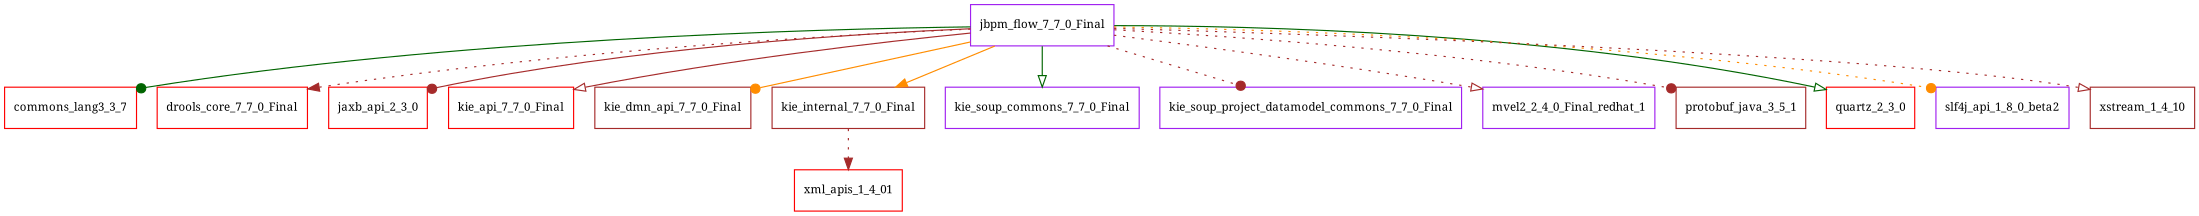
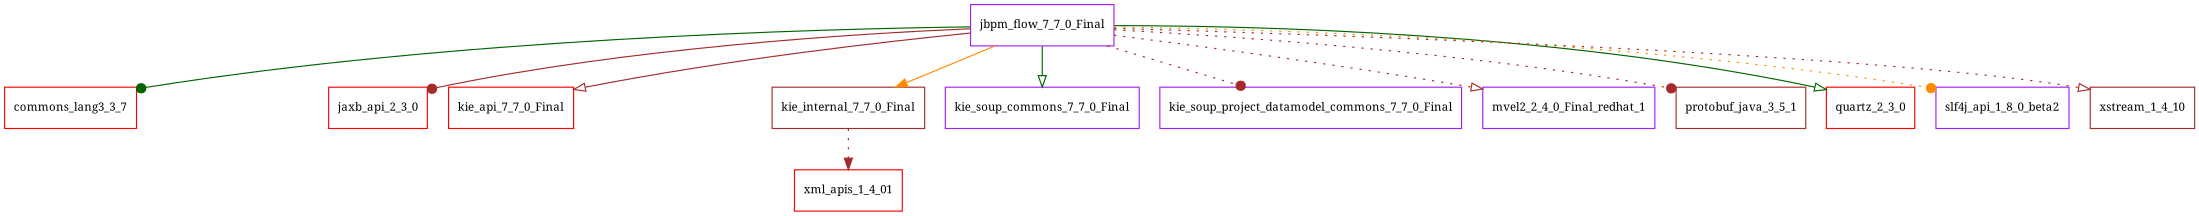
node "drools_core_7_7_0_Final": removed
node "kie_dmn_api_7_7_0_Final": removed
